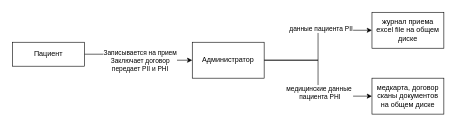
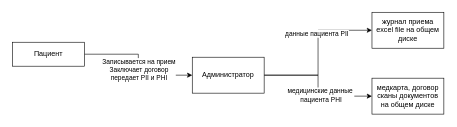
node "Администратор": moved (228, 60) -> (228, 75)
